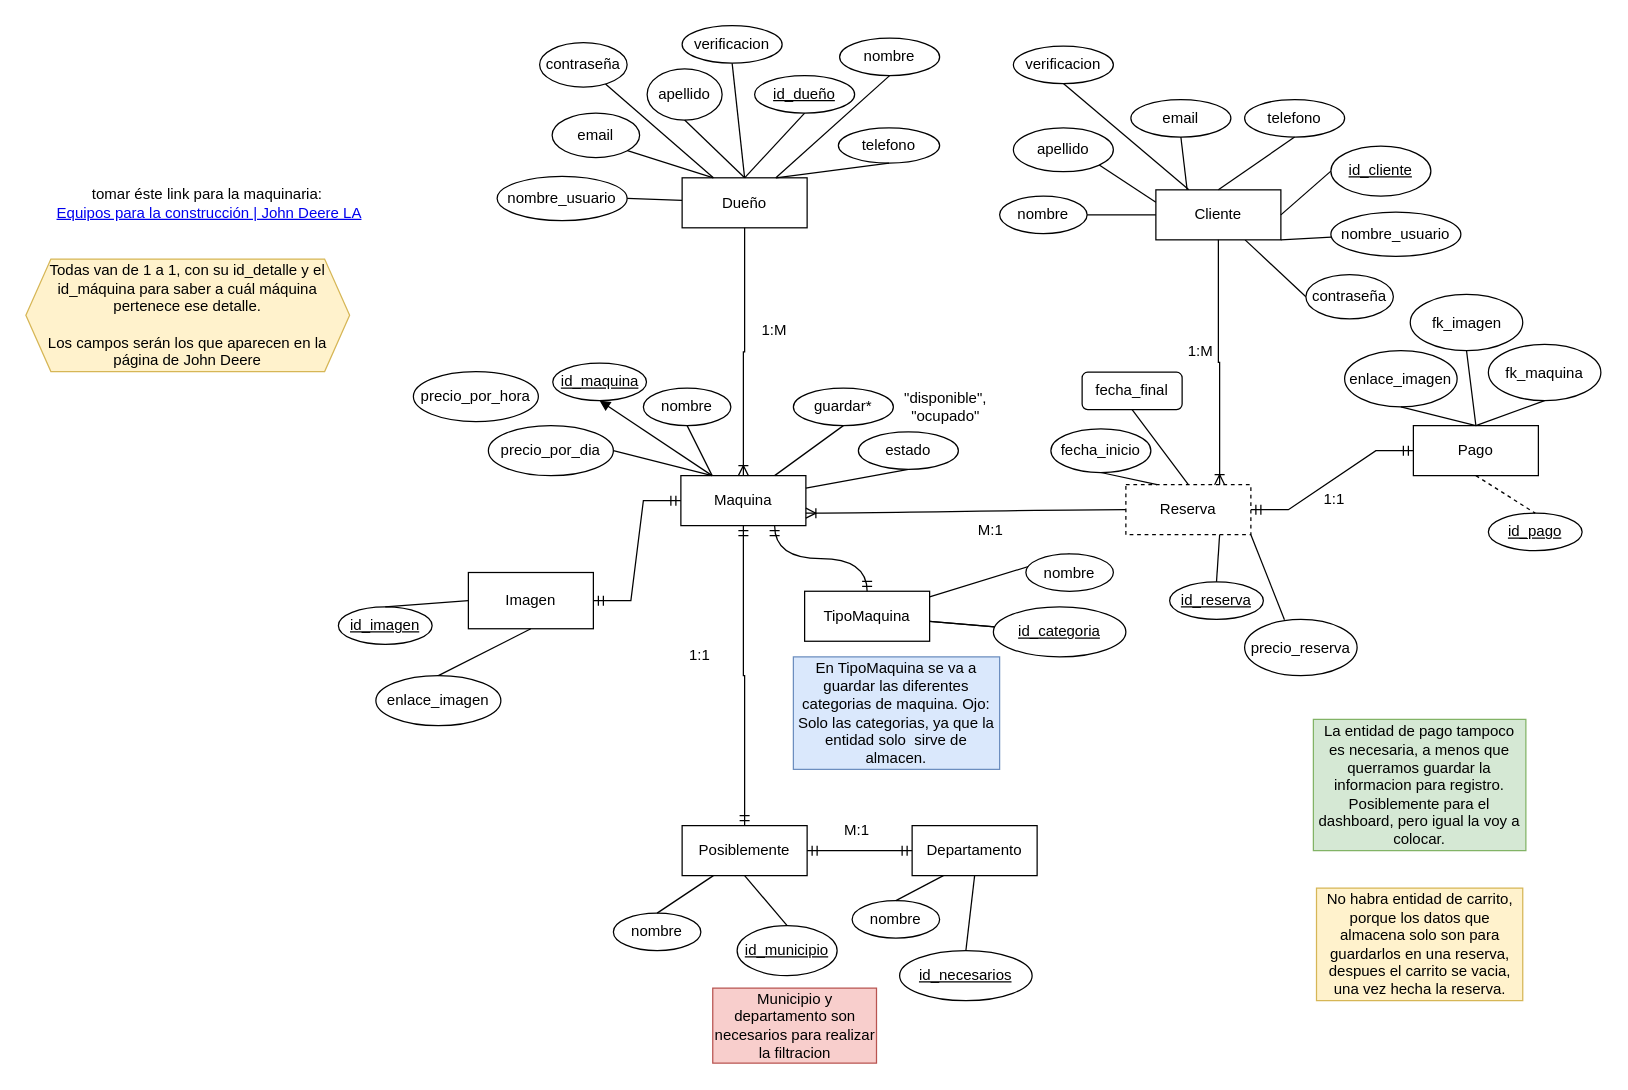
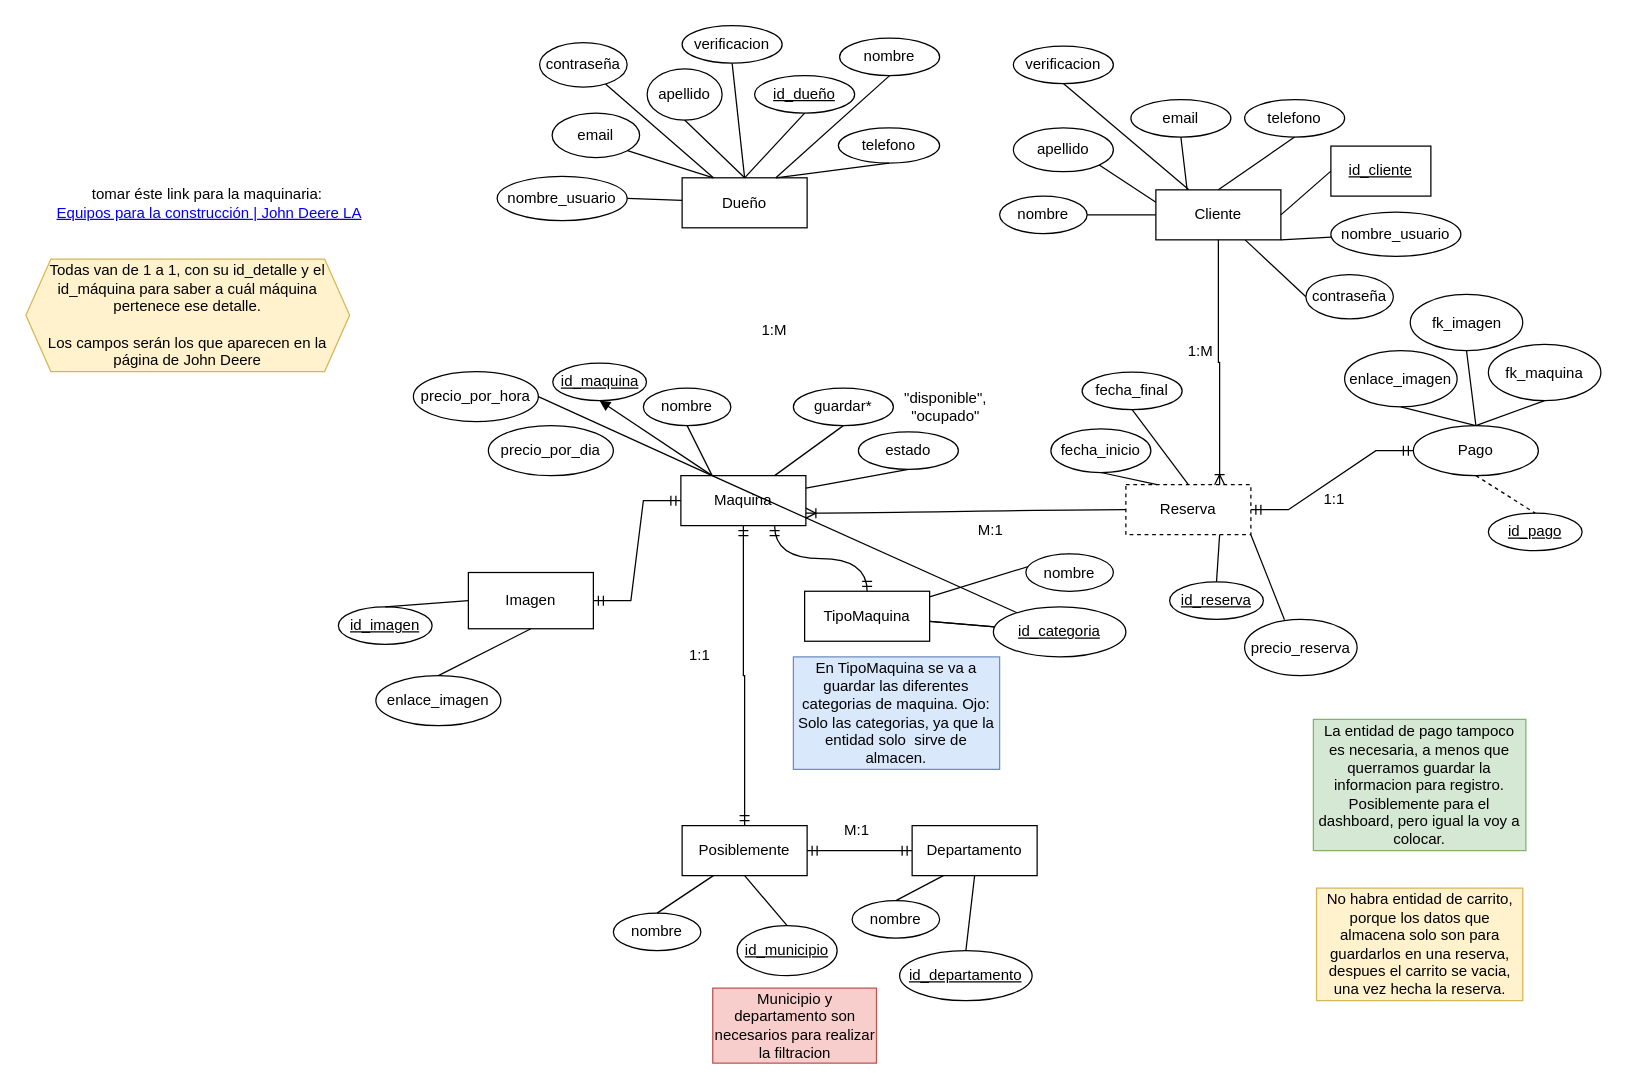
node "id_cliente": shape ellipse -> rectangle
edge "Dueño" -> "Maquina": removed
node "fecha_final": shape rounded rectangle -> ellipse
edge "precio_por_hora" -- "Maquina": added
node "Pago": shape rectangle -> ellipse
edge "precio_por_dia" -- "Maquina": now "id_categoria" -- "Maquina"
node "id_necesarios": label "id_necesarios" -> "id_departamento"
